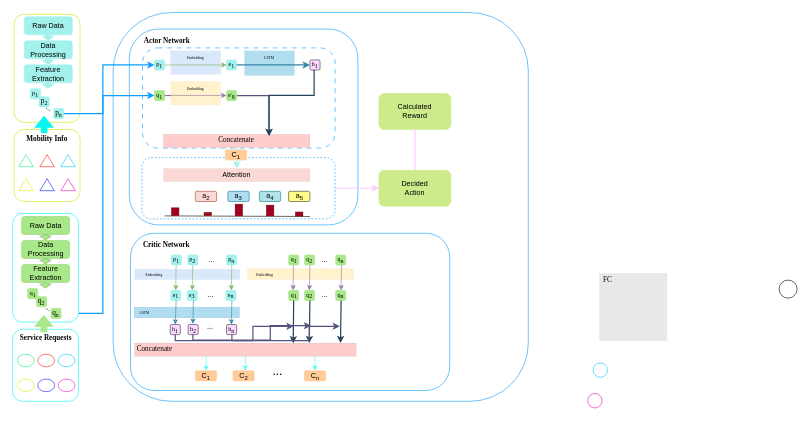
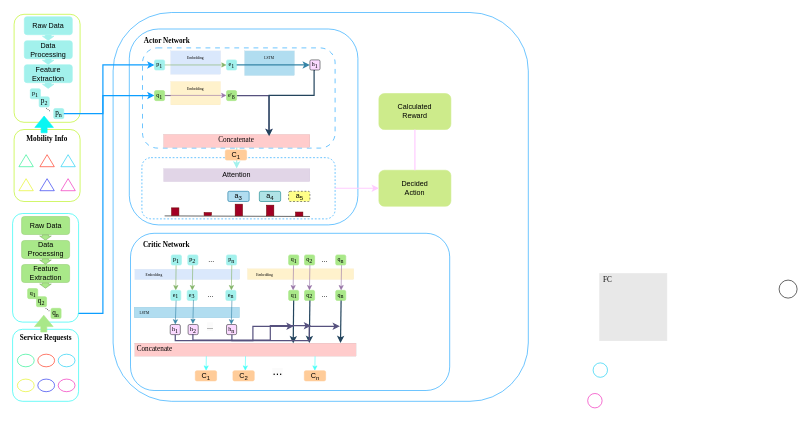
node "Attention": fillcolor #fad9d5 -> #e1d5e7
node "a2": removed
node "a5": style solid -> dashed
